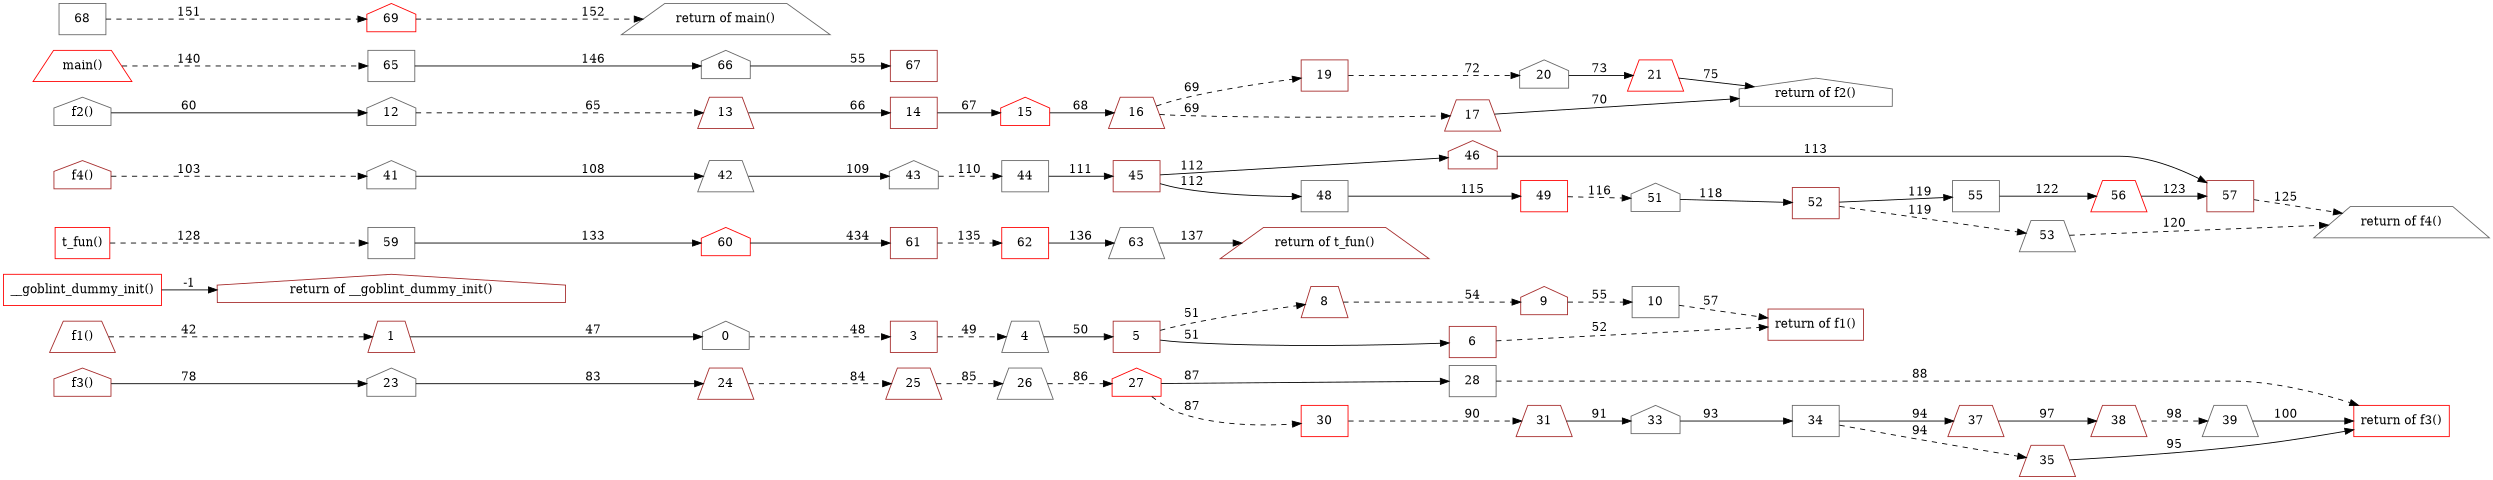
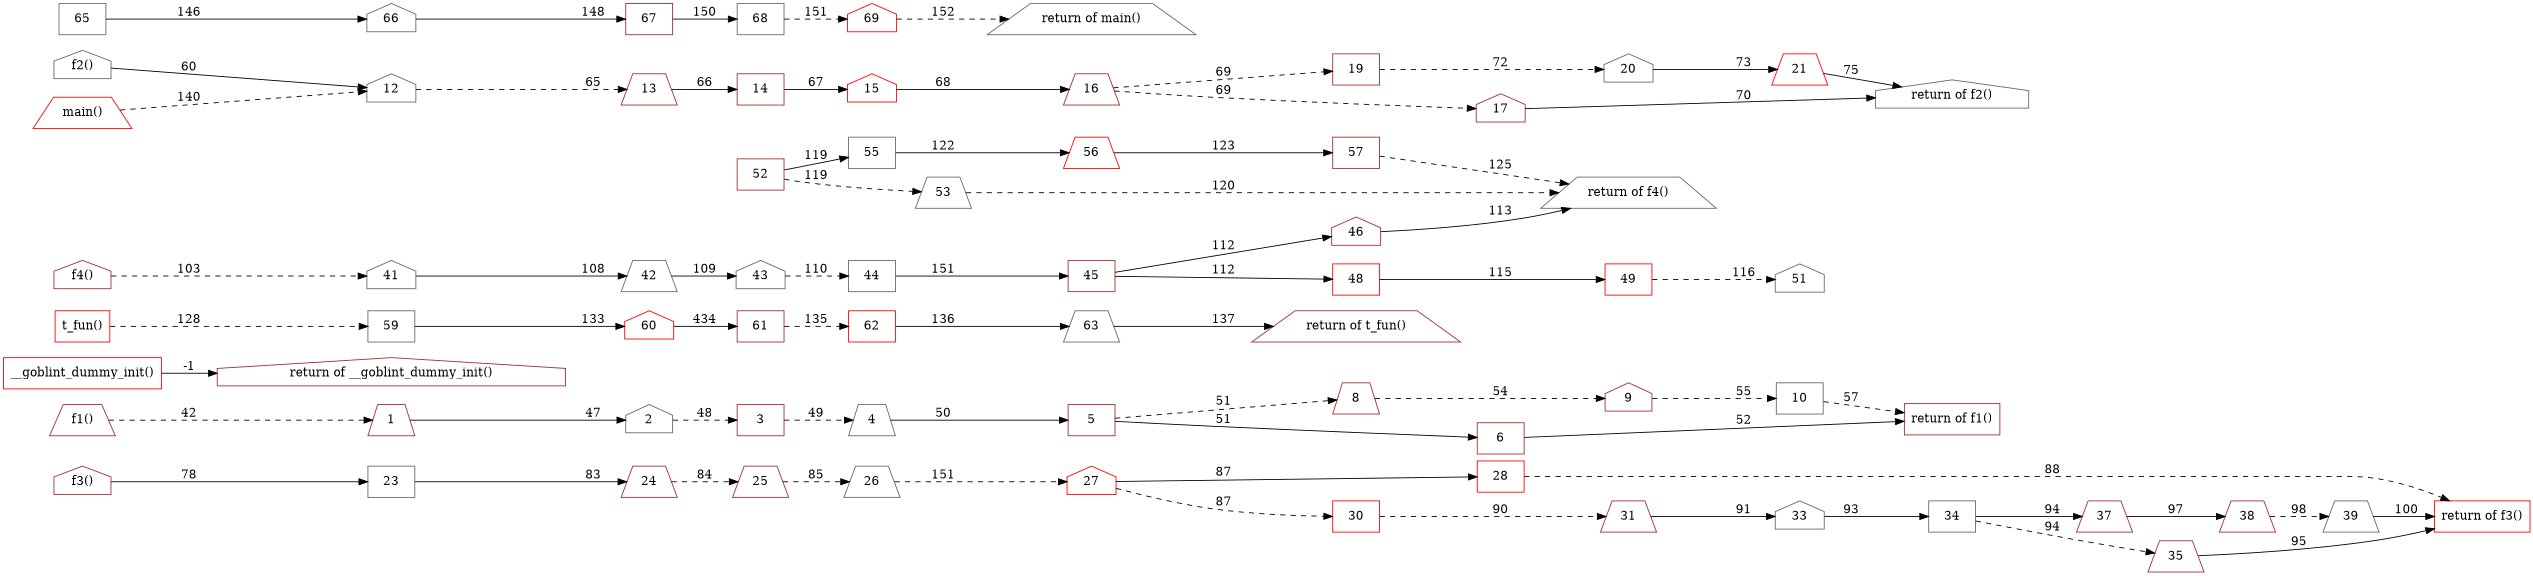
edge "67" -> "68": added, label "150"
edge "66" -> "67": label "55" -> "148"
edge "main()" -> "65": now "main()" -> "12"
node "17": shape trapezium -> house
edge "46" -> "57": now "46" -> "return of f4()"
edge "44" -> "45": label "111" -> "151"
node "48": color gray40 -> red
edge "51" -> "52": removed, label "118"
edge "6" -> "return of f1()": style dashed -> solid
node "0": label "0" -> "2"
edge "26" -> "27": label "86" -> "151"
node "28": color gray40 -> red
node "23": shape house -> box
